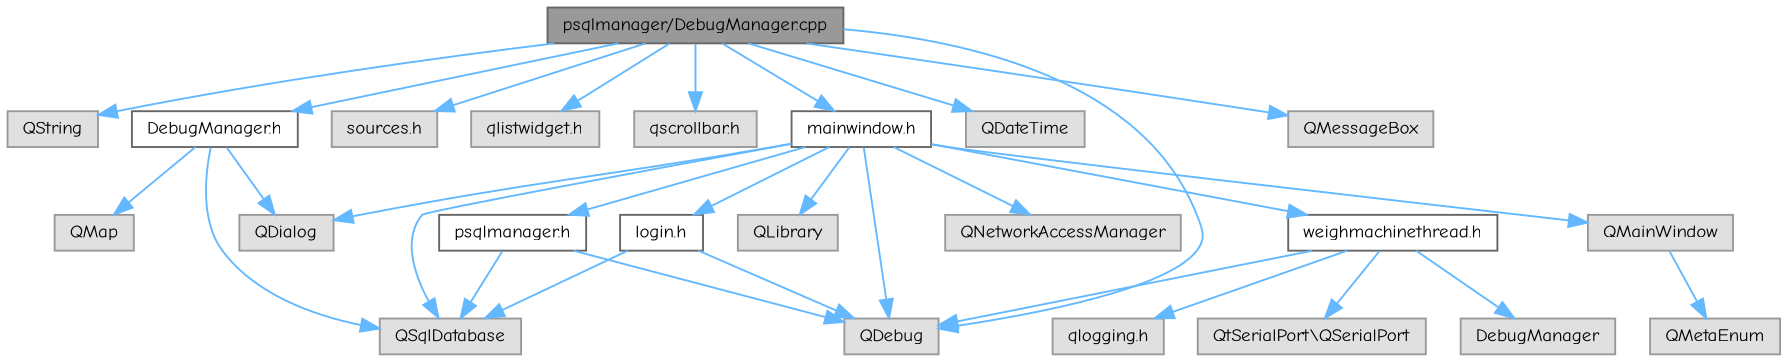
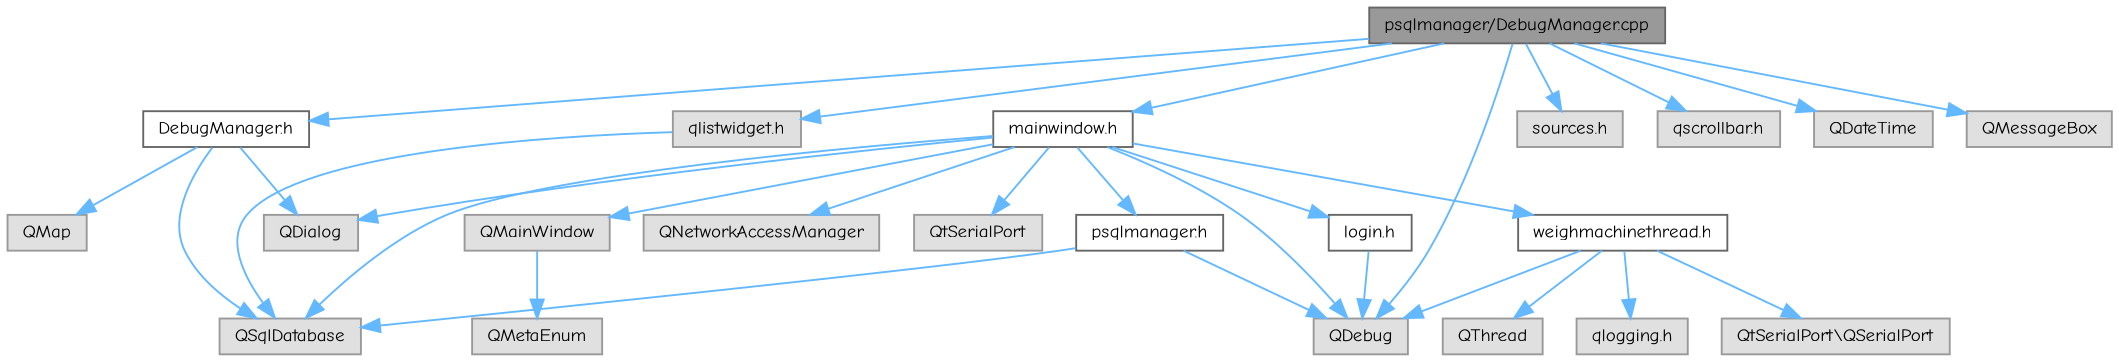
node "QString": removed
node "QLibrary": label "QLibrary" -> "QtSerialPort"
edge "login.h" -> "QSqlDatabase": now "qlistwidget.h" -> "QSqlDatabase"
node "DebugManager": label "DebugManager" -> "QThread"
